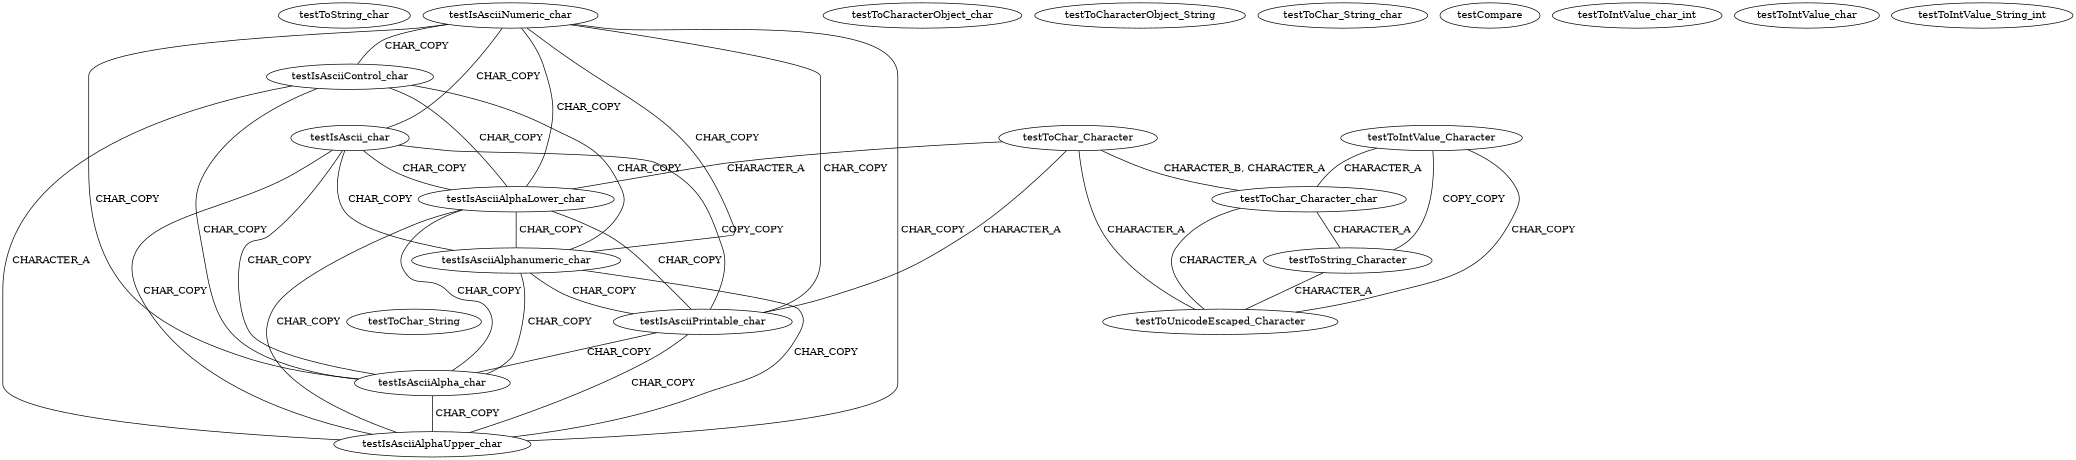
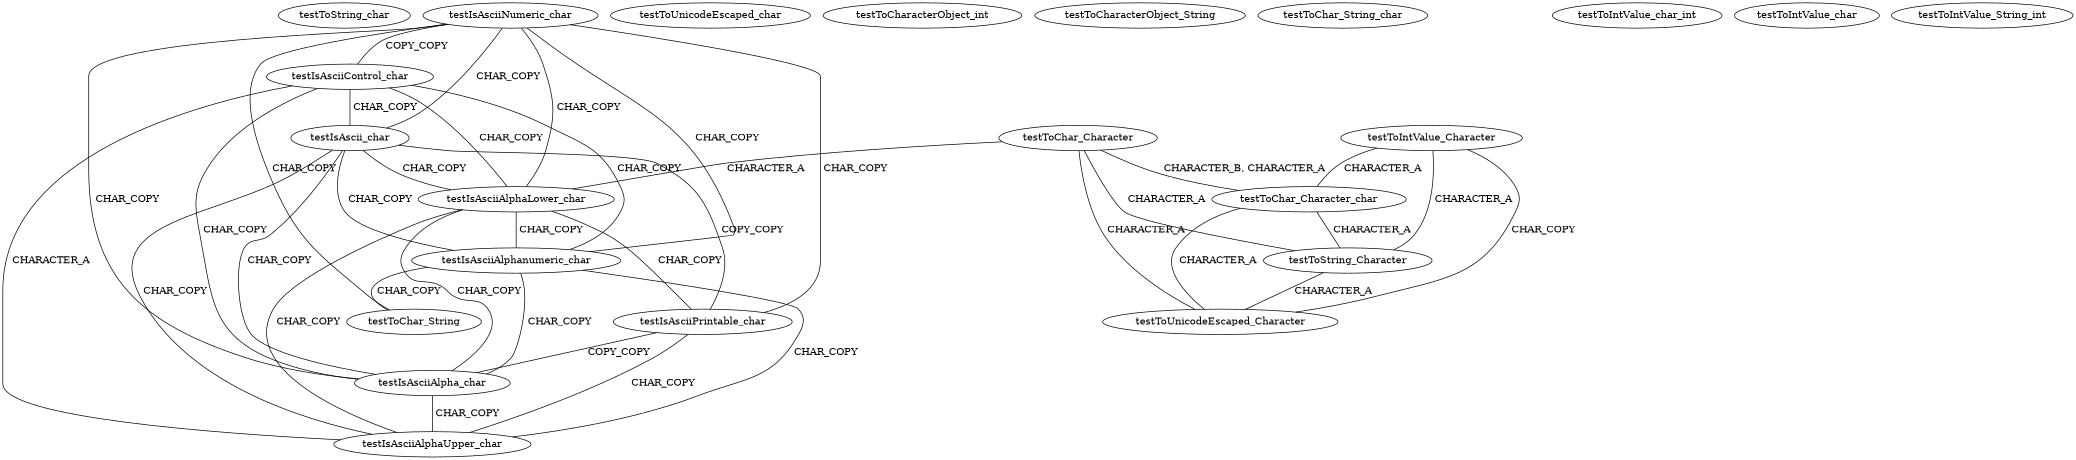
node "testToUnicodeEscaped_char": added
node "testToCharacterObject_char": label "testToCharacterObject_char" -> "testToCharacterObject_int"
node "testCompare": removed
edge "testIsAsciiNumeric_char" -- "testIsAsciiControl_char": label " CHAR_COPY" -> " COPY_COPY"
edge "testIsAsciiControl_char" -- "testIsAscii_char": added, label "CHAR_COPY"
edge "testToIntValue_Character" -- "testToString_Character": label " COPY_COPY" -> " CHARACTER_A"
edge "testIsAsciiNumeric_char" -- "testIsAsciiAlphaUpper_char": now "testIsAsciiNumeric_char" -- "testToChar_String"
edge "testToChar_Character" -- "testIsAsciiPrintable_char": now "testToChar_Character" -- "testToString_Character"
edge "testIsAsciiAlphanumeric_char" -- "testIsAsciiPrintable_char": now "testIsAsciiAlphanumeric_char" -- "testToChar_String"
edge "testIsAsciiPrintable_char" -- "testIsAsciiAlpha_char": label " CHAR_COPY" -> " COPY_COPY"
